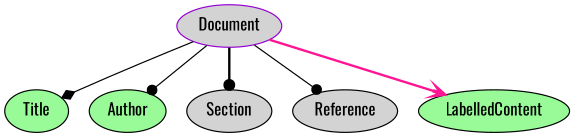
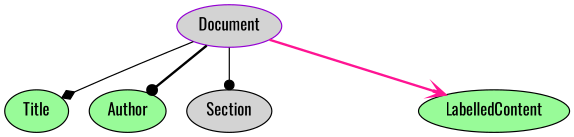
edge "Document" -> "Section": style bold -> solid
edge "Document" -> "Author": style solid -> bold
node "Reference": removed
